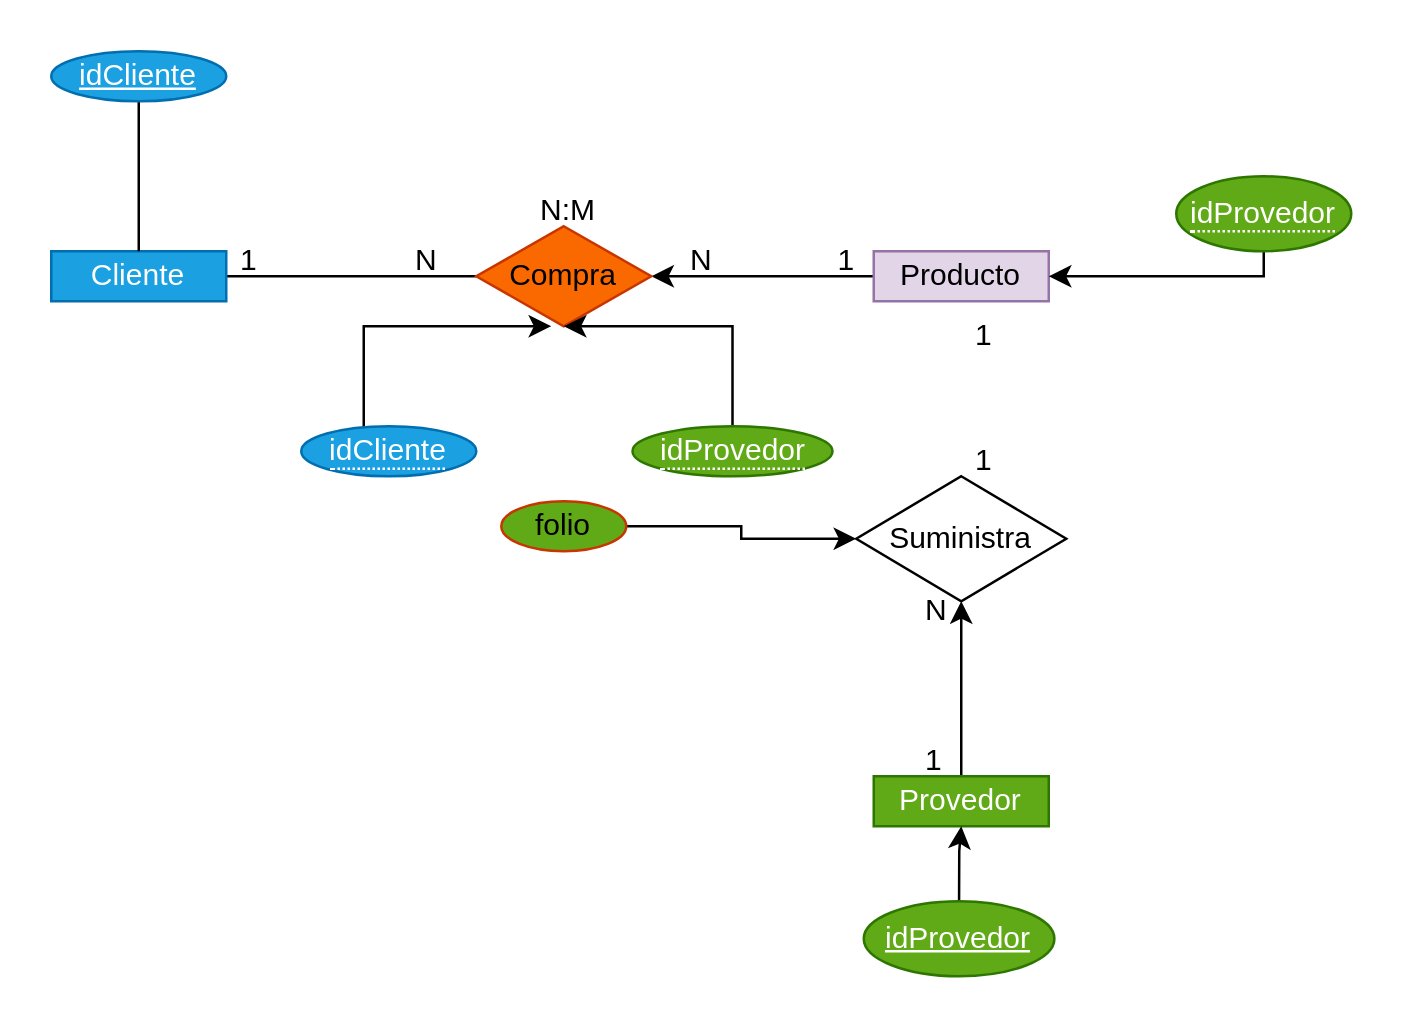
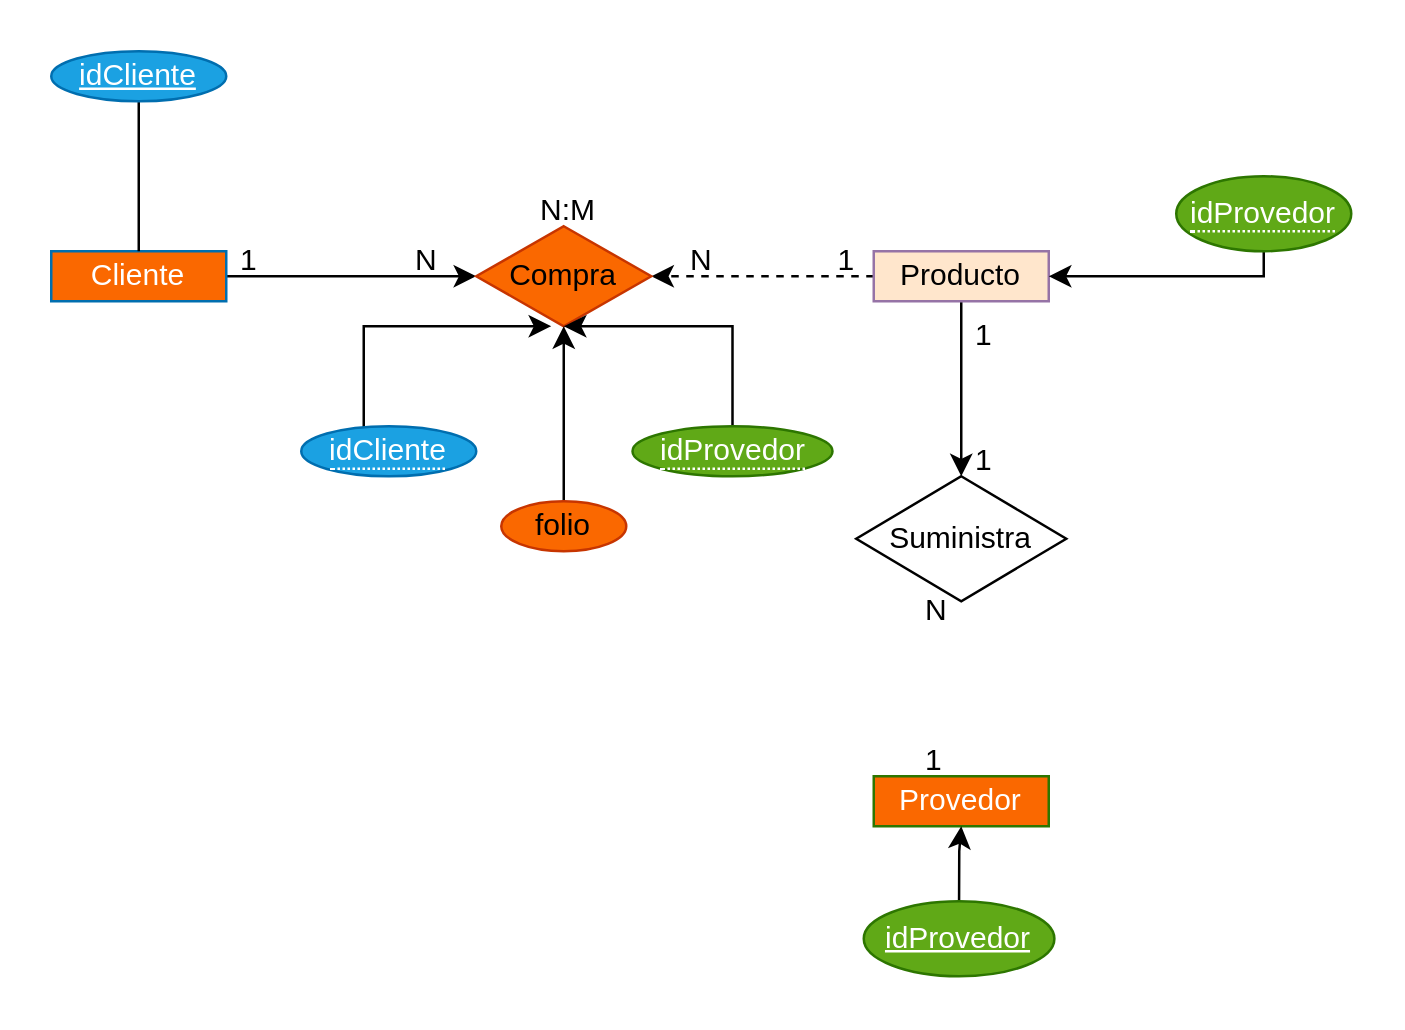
node "Cliente": fillcolor #1ba1e2 -> #fa6800
edge "Cliente" -- "Compra": arrowhead none -> classic
edge "Producto" -> "Compra": style solid -> dashed
node "Producto": fillcolor #e1d5e7 -> #ffe6cc
edge "Producto" -> "Suministra": added
node "folio": fillcolor #60a917 -> #fa6800
edge "folio" -> "Suministra": now "folio" -> "Compra"
edge "Provedor" -> "Suministra": removed
node "Provedor": fillcolor #60a917 -> #fa6800
